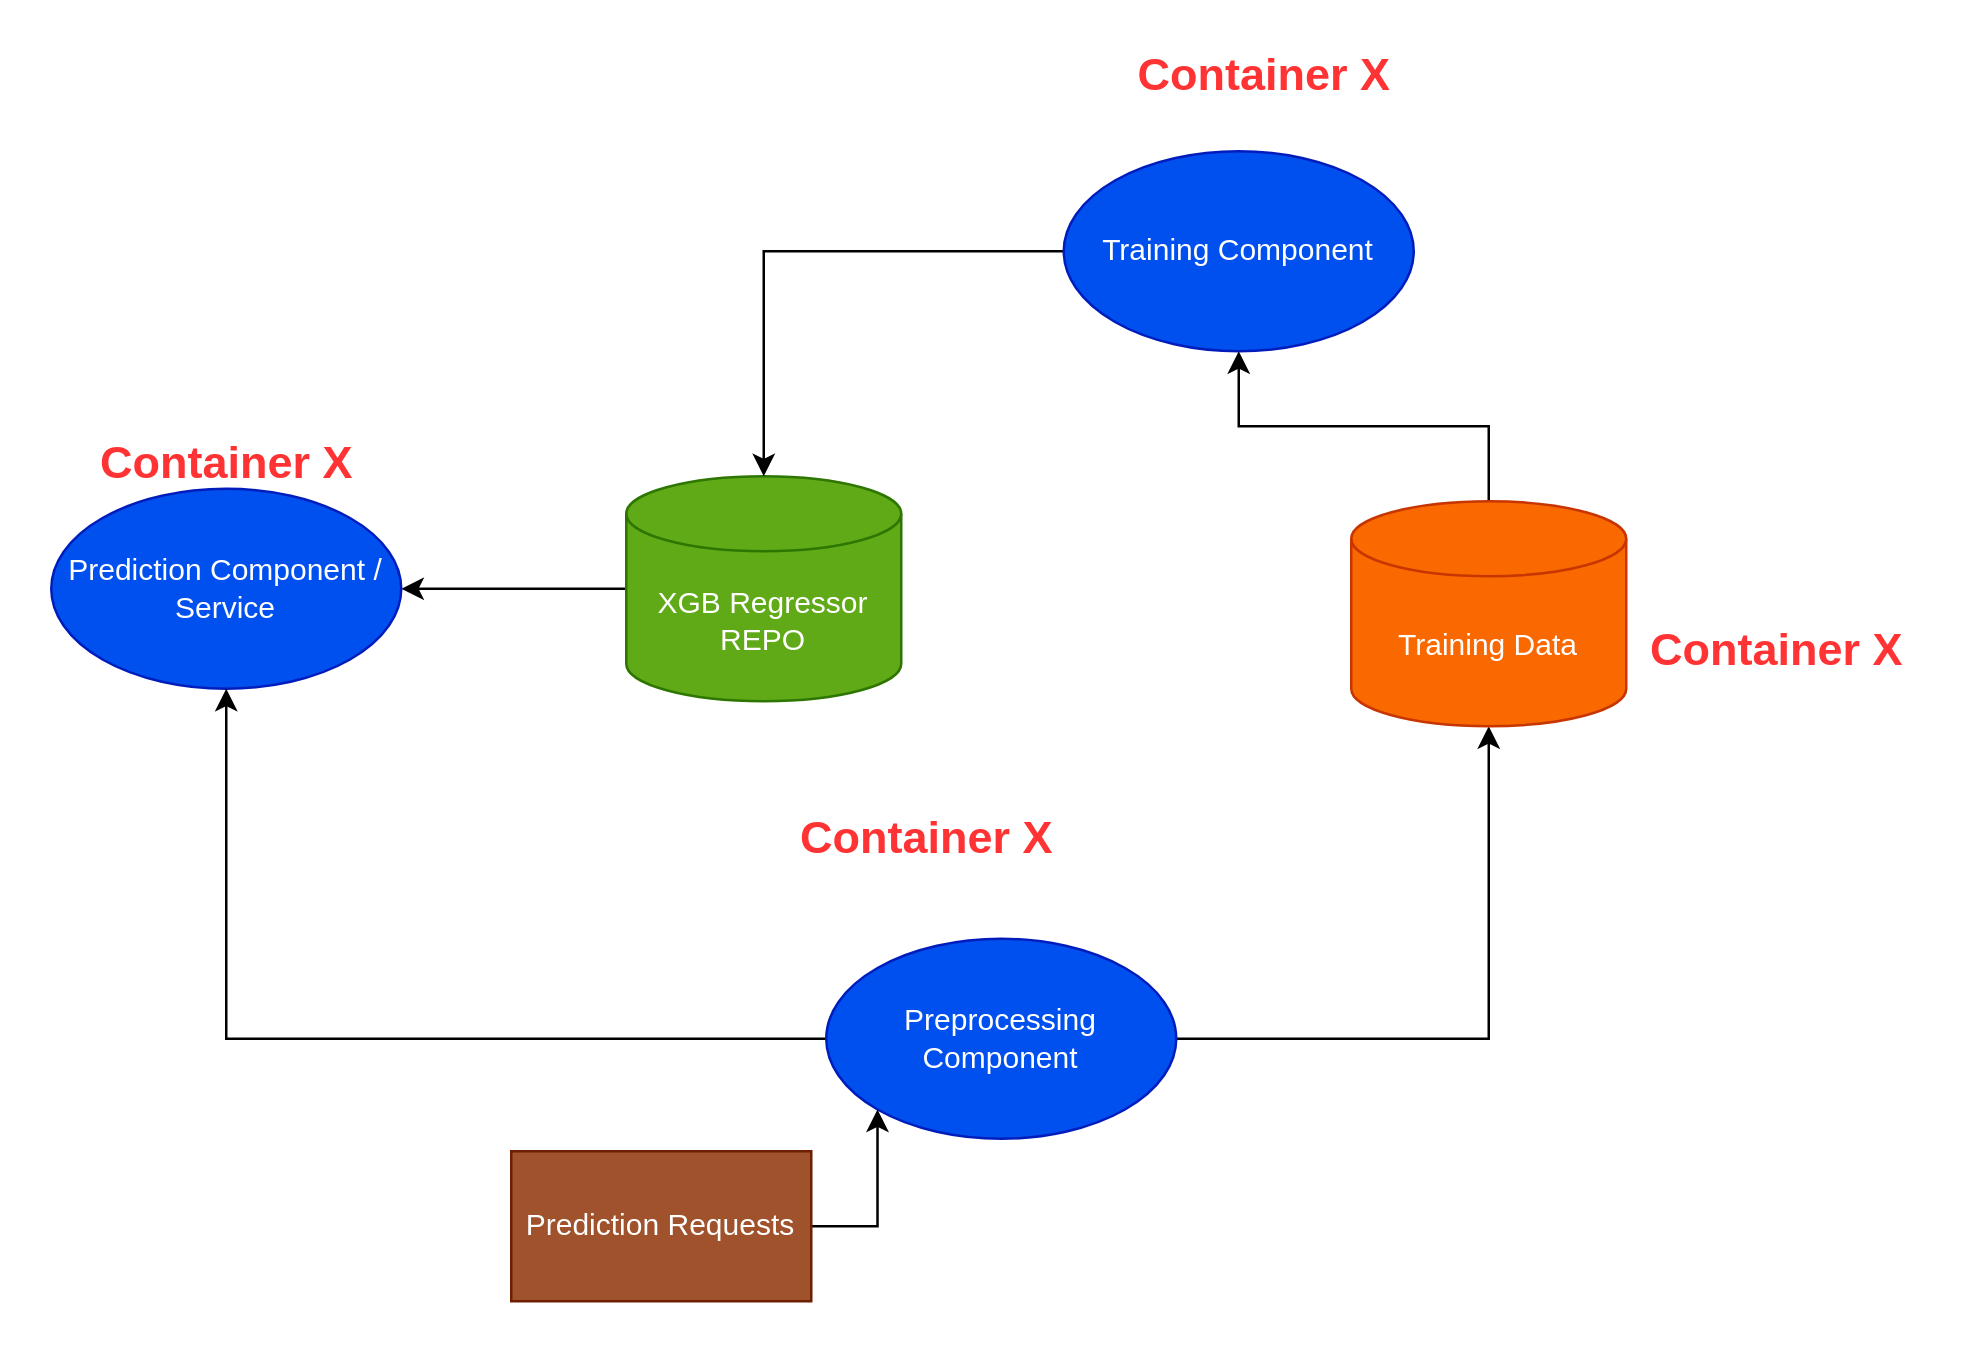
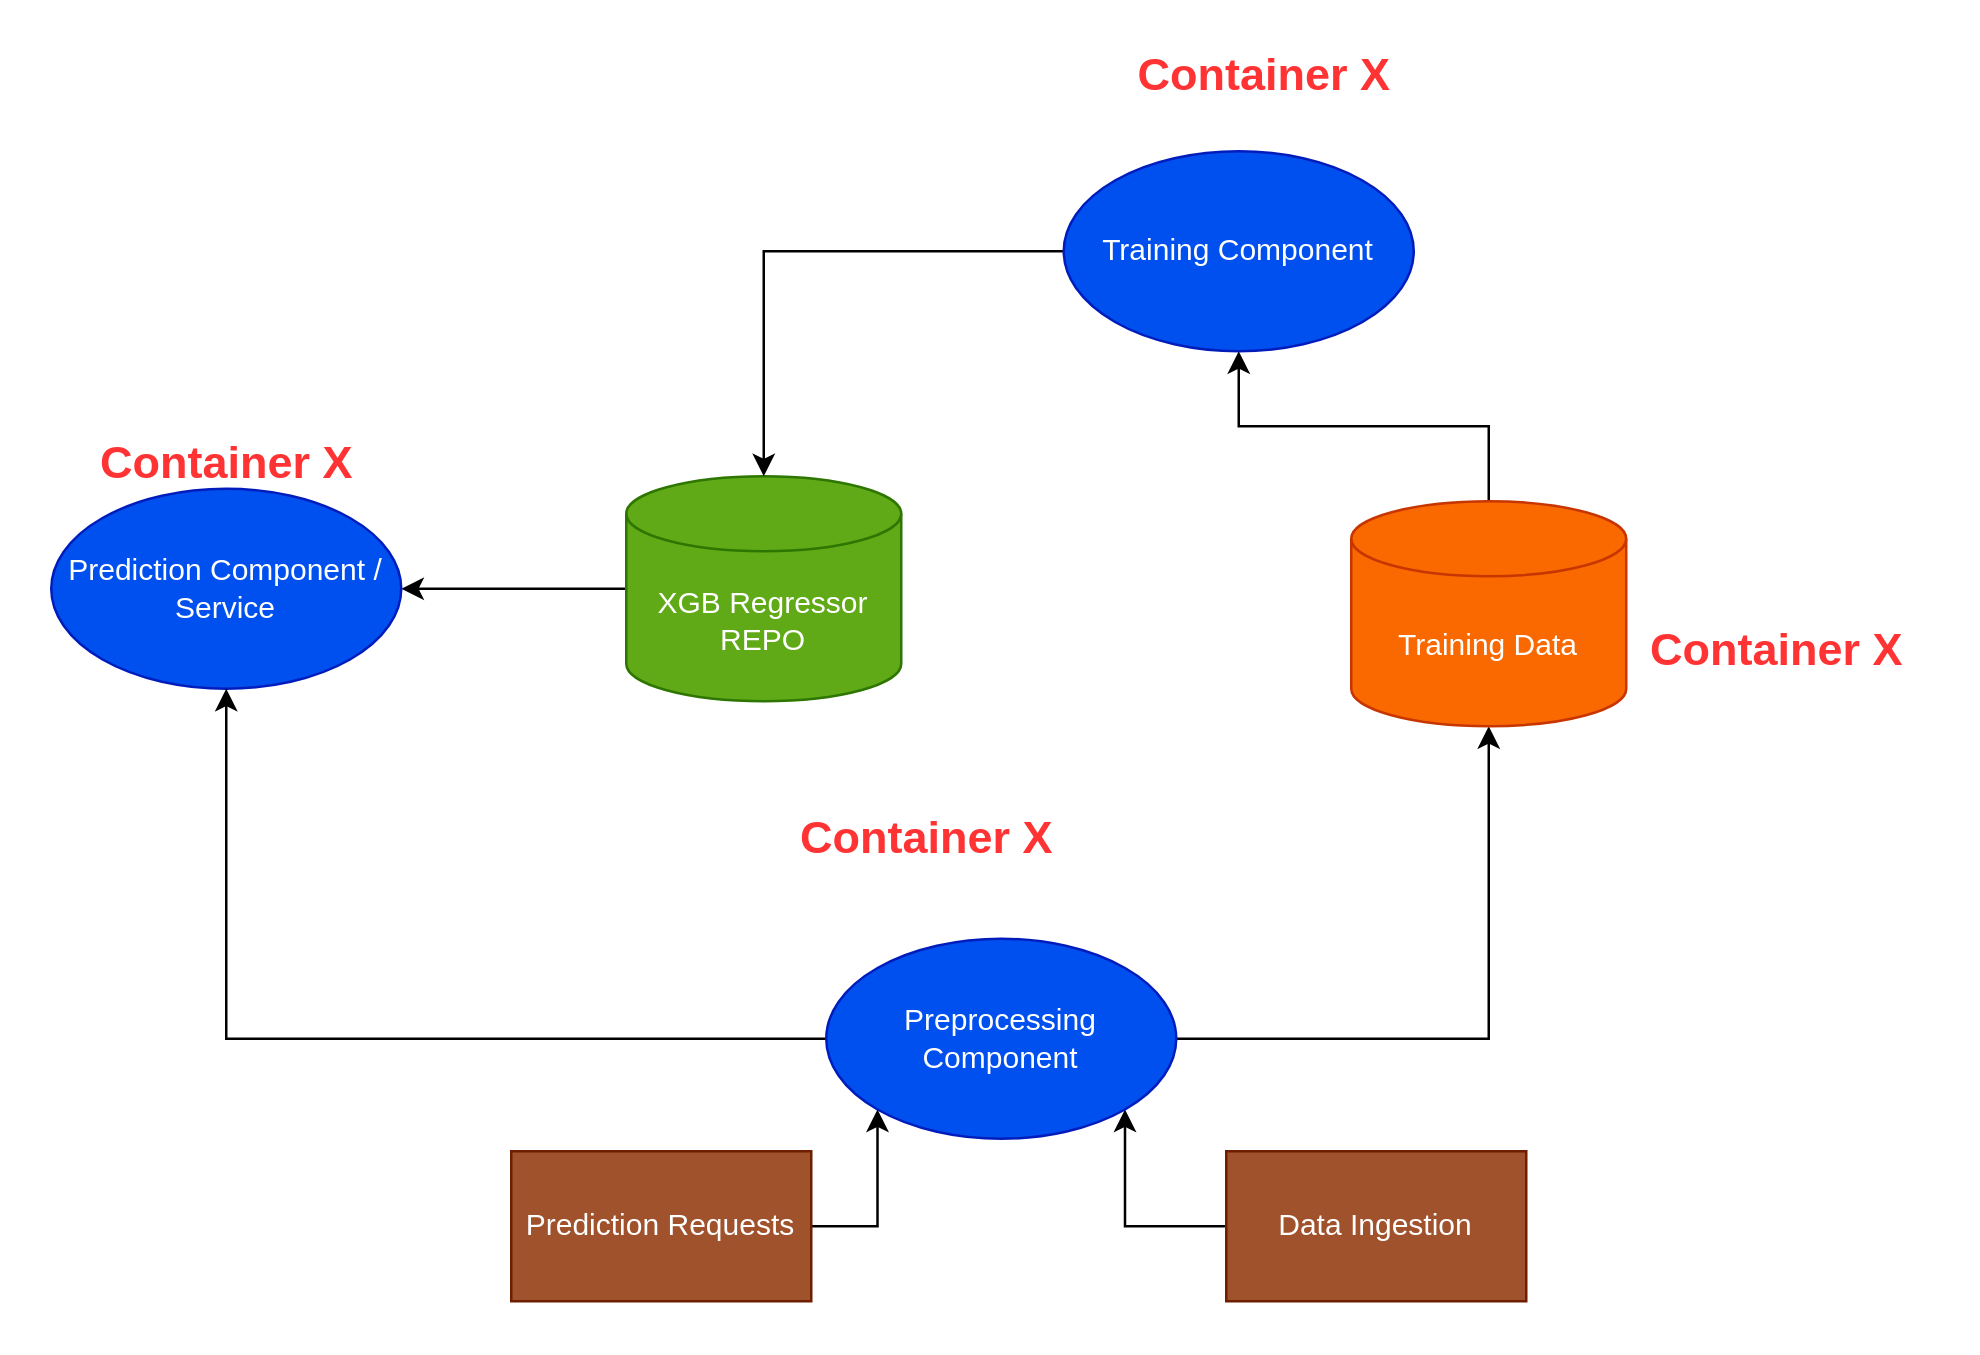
edge "Data Ingestion" -> "Preprocessing Component": added
node "Data Ingestion": added
